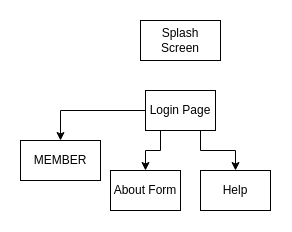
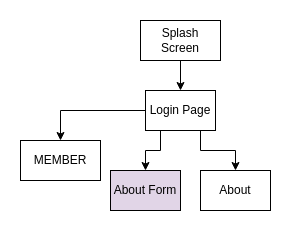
edge "Splash Screen" -> "Login Page": added
node "About Form": fillcolor #ffffff -> #e1d5e7
node "Help": label "Help" -> "About"
